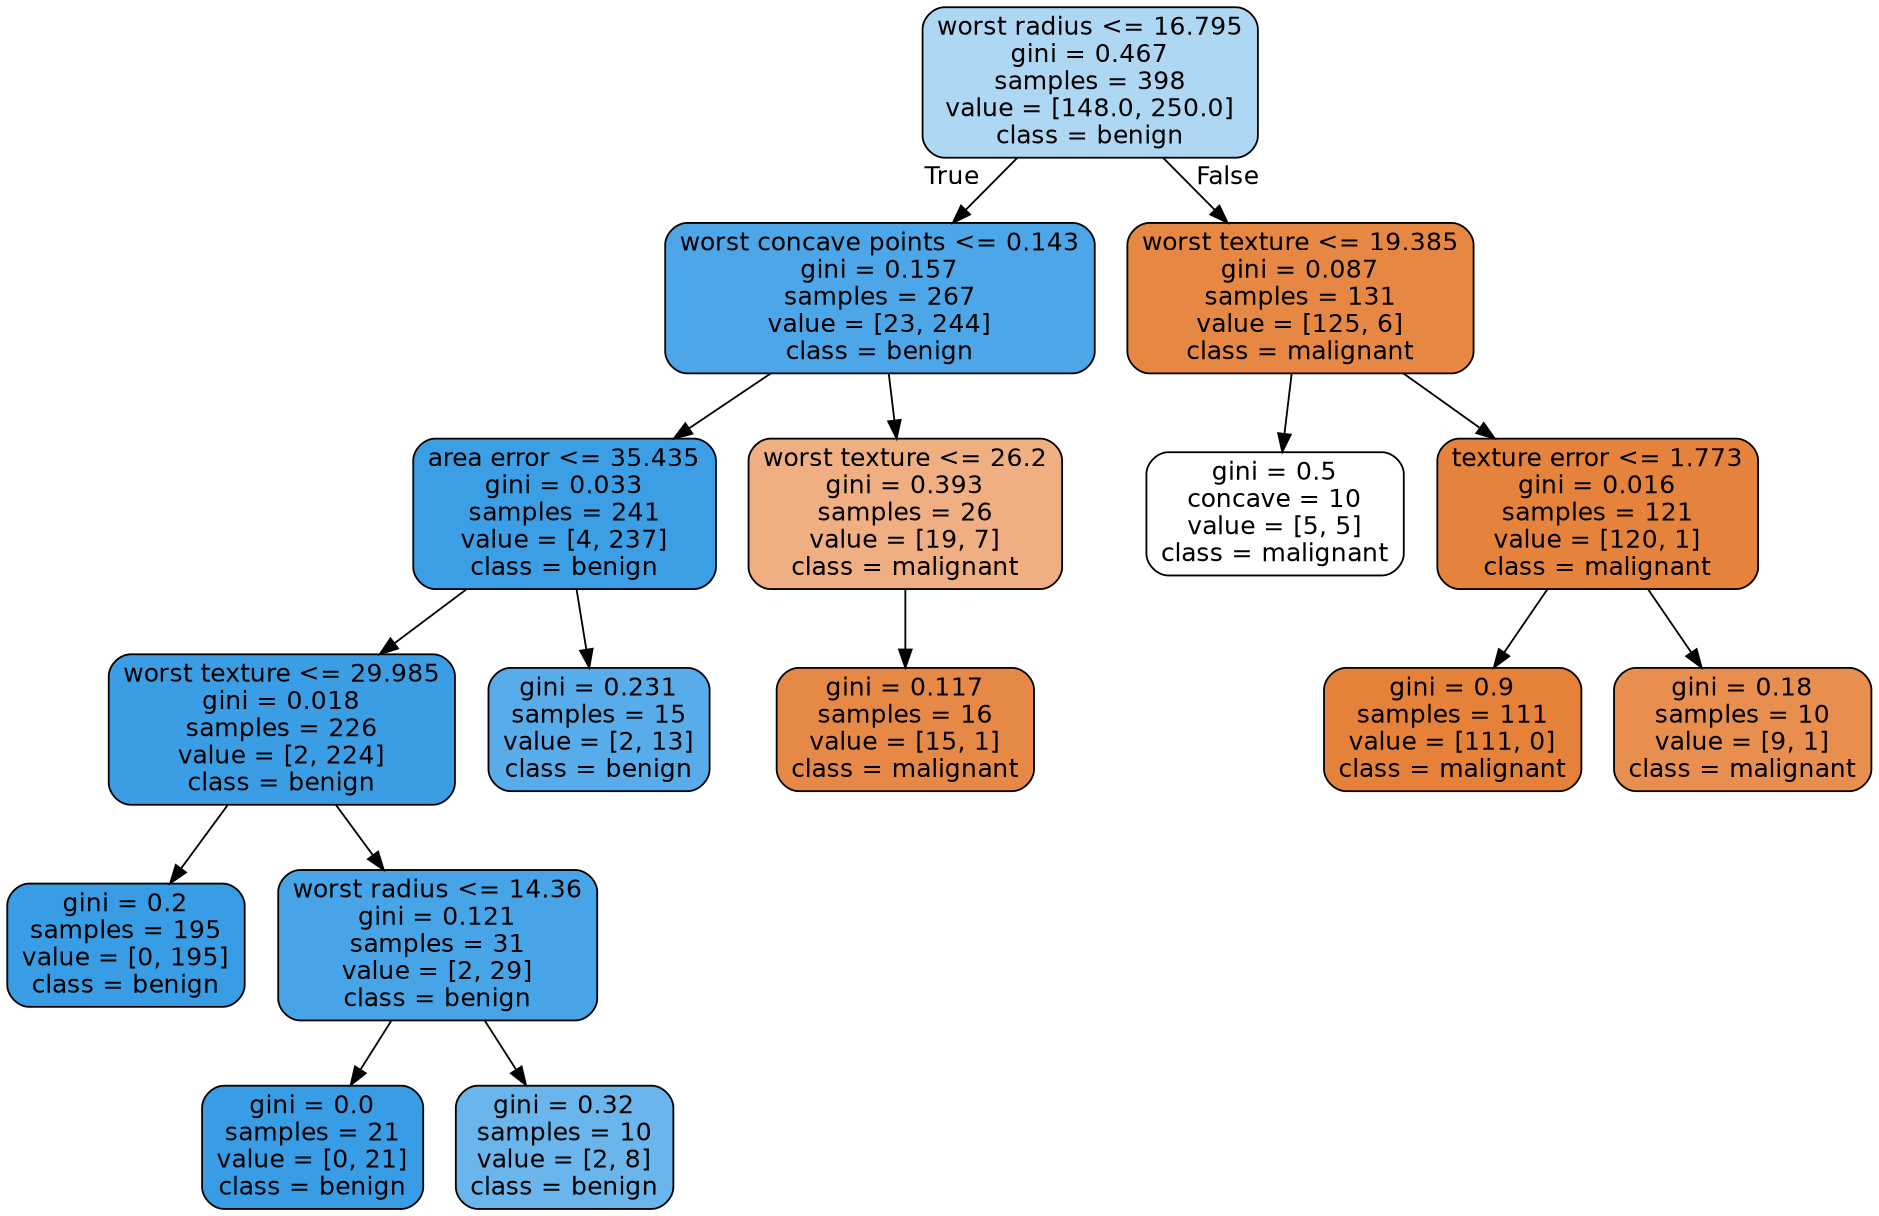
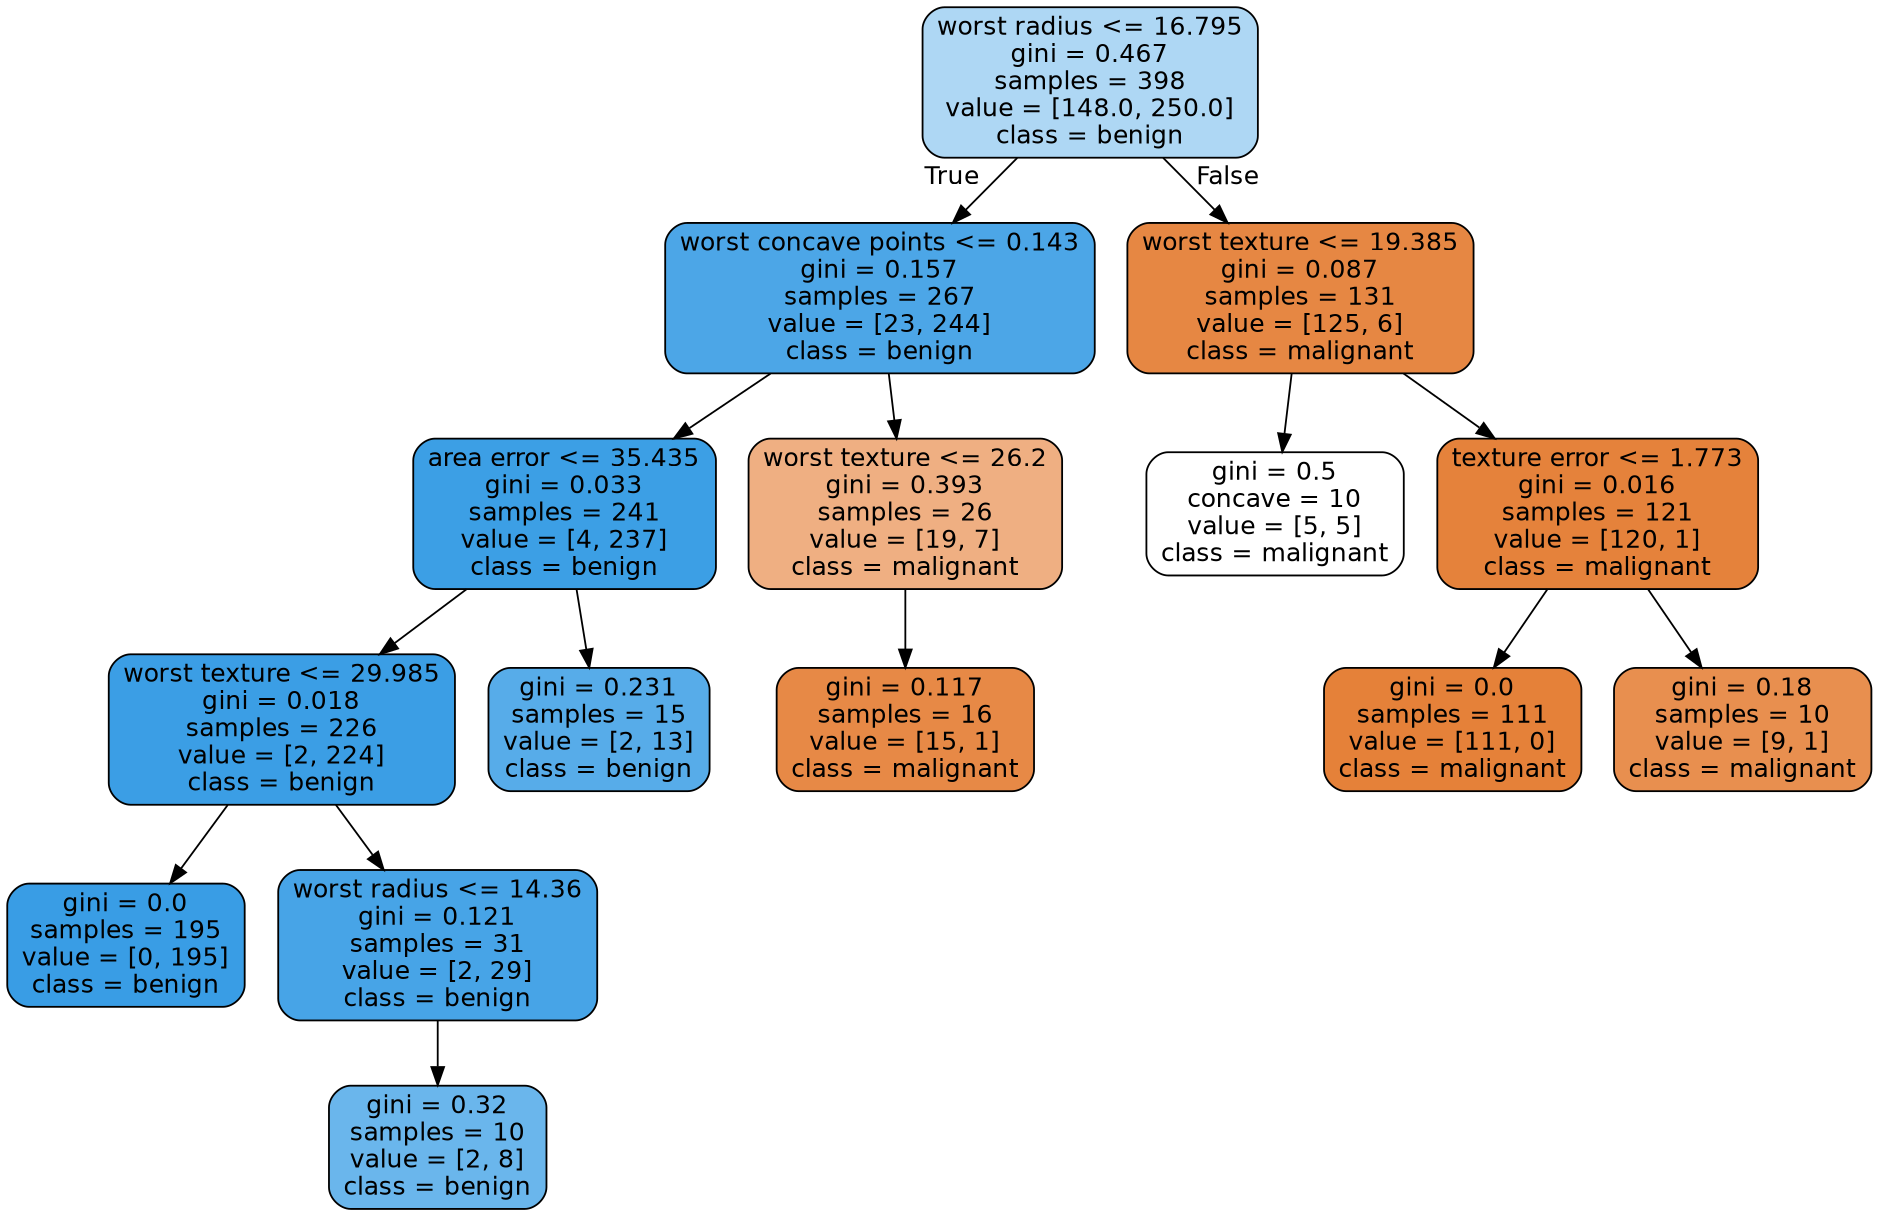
node "gini = 0.9 samples = 111 value = [111, 0] class = malignant": label "gini = 0.9 samples = 111 value = [111, 0] class = malignant" -> "gini = 0.0 samples = 111 value = [111, 0] class = malignant"
node "gini = 0.2 samples = 195 value = [0, 195] class = benign": label "gini = 0.2 samples = 195 value = [0, 195] class = benign" -> "gini = 0.0 samples = 195 value = [0, 195] class = benign"
node "gini = 0.0 samples = 21 value = [0, 21] class = benign": removed
